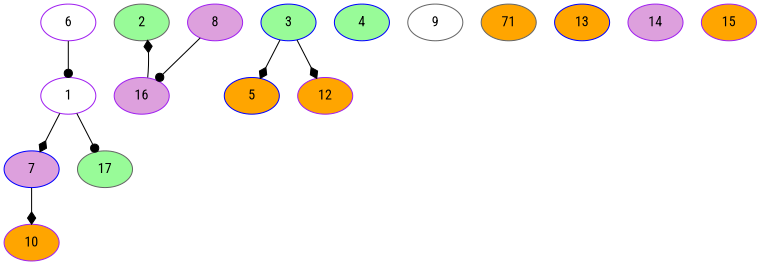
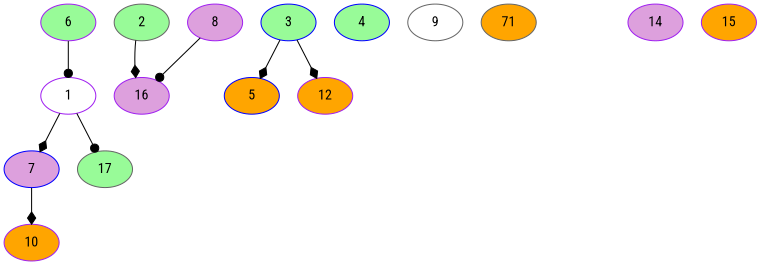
node "6": fillcolor white -> palegreen
node "13": removed
edge "16" -> "2": reversed
